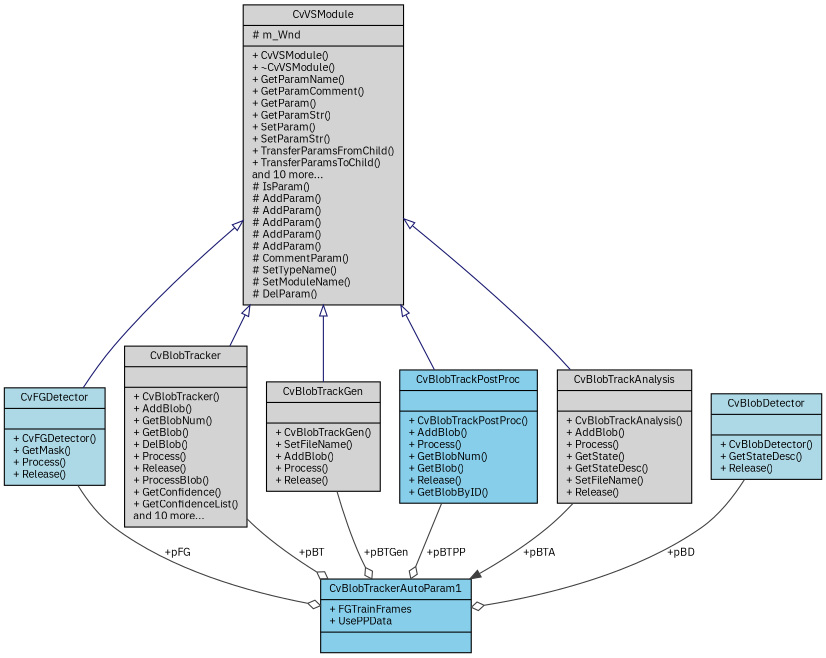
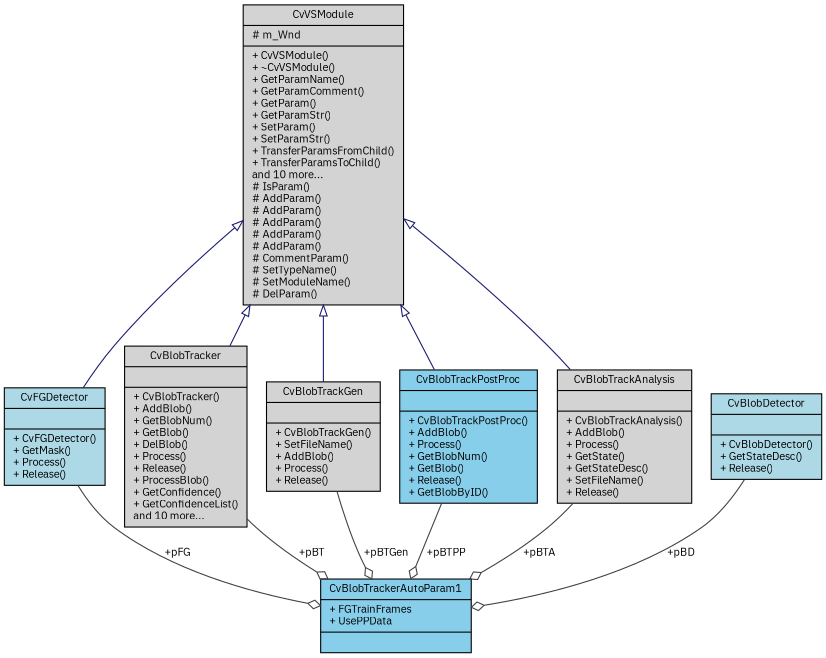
edge "CvBlobTrackAnalysis" -> "CvBlobTrackerAutoParam1": arrowhead normal -> odiamond
